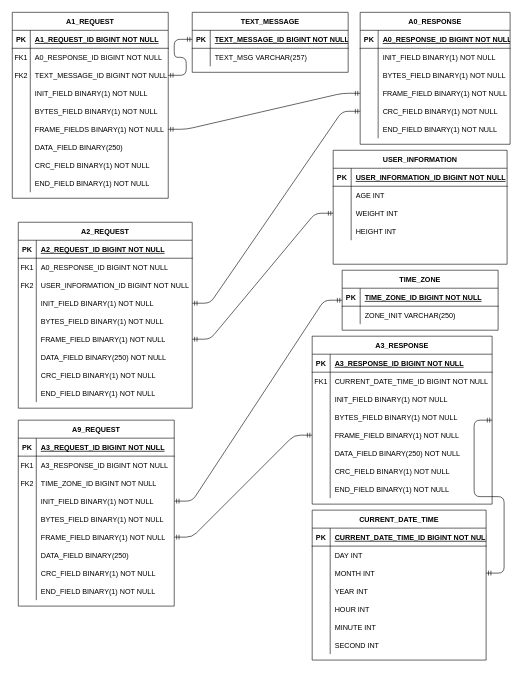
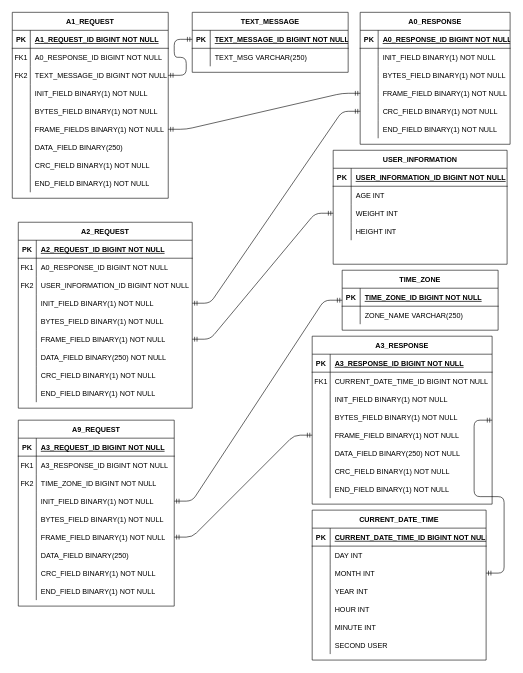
node "TEXT_MSG VARCHAR(257)": label "TEXT_MSG VARCHAR(257)" -> "TEXT_MSG VARCHAR(250)"
node "ZONE_INIT VARCHAR(250)": label "ZONE_INIT VARCHAR(250)" -> "ZONE_NAME VARCHAR(250)"
node "SECOND INT": label "SECOND INT" -> "SECOND USER"
